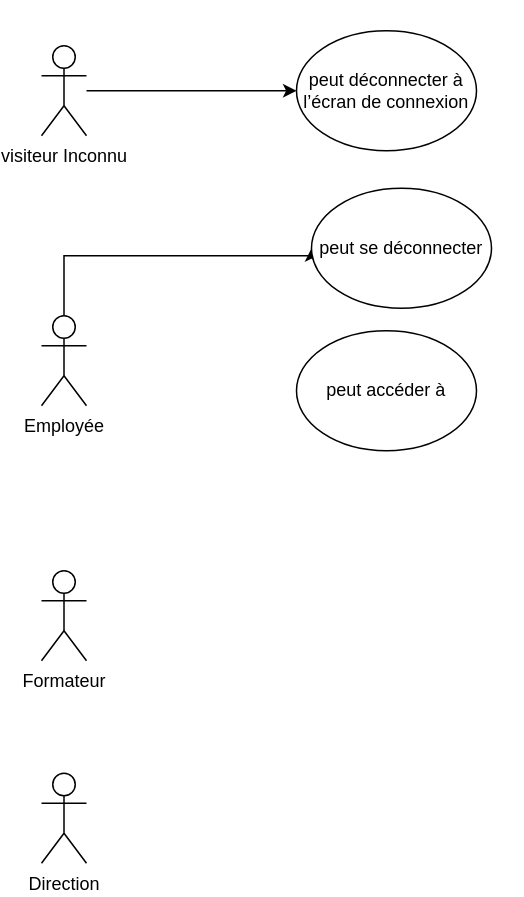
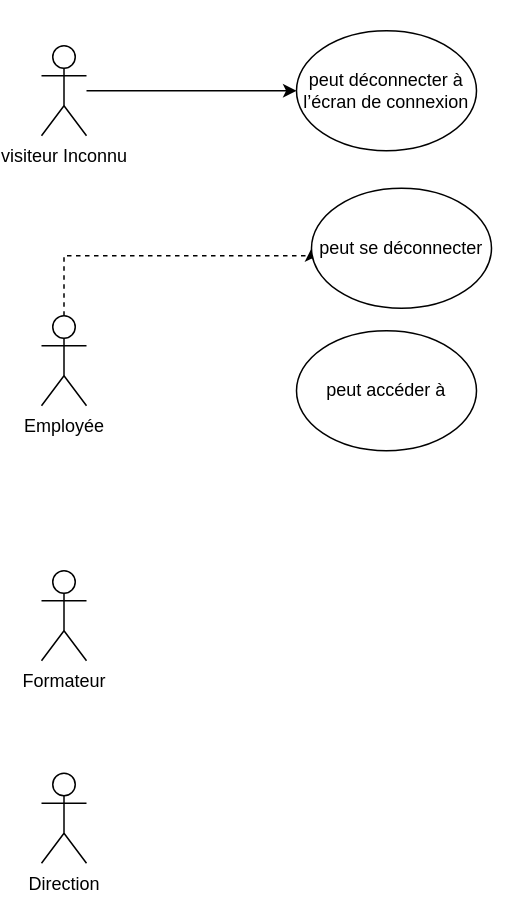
edge "Employée" -> "peut se déconnecter": style solid -> dashed
